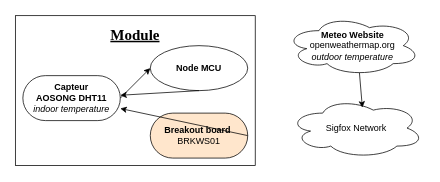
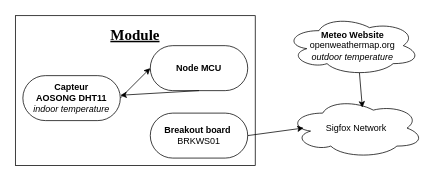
node "Node MCU": shape ellipse -> rounded rectangle
edge "Breakout board BRKWS01" -> "Capteur AOSONG DHT11 indoor temperature": now "Breakout board BRKWS01" -> "Sigfox Network"
node "Breakout board BRKWS01": fillcolor #ffe6cc -> #ffffff
